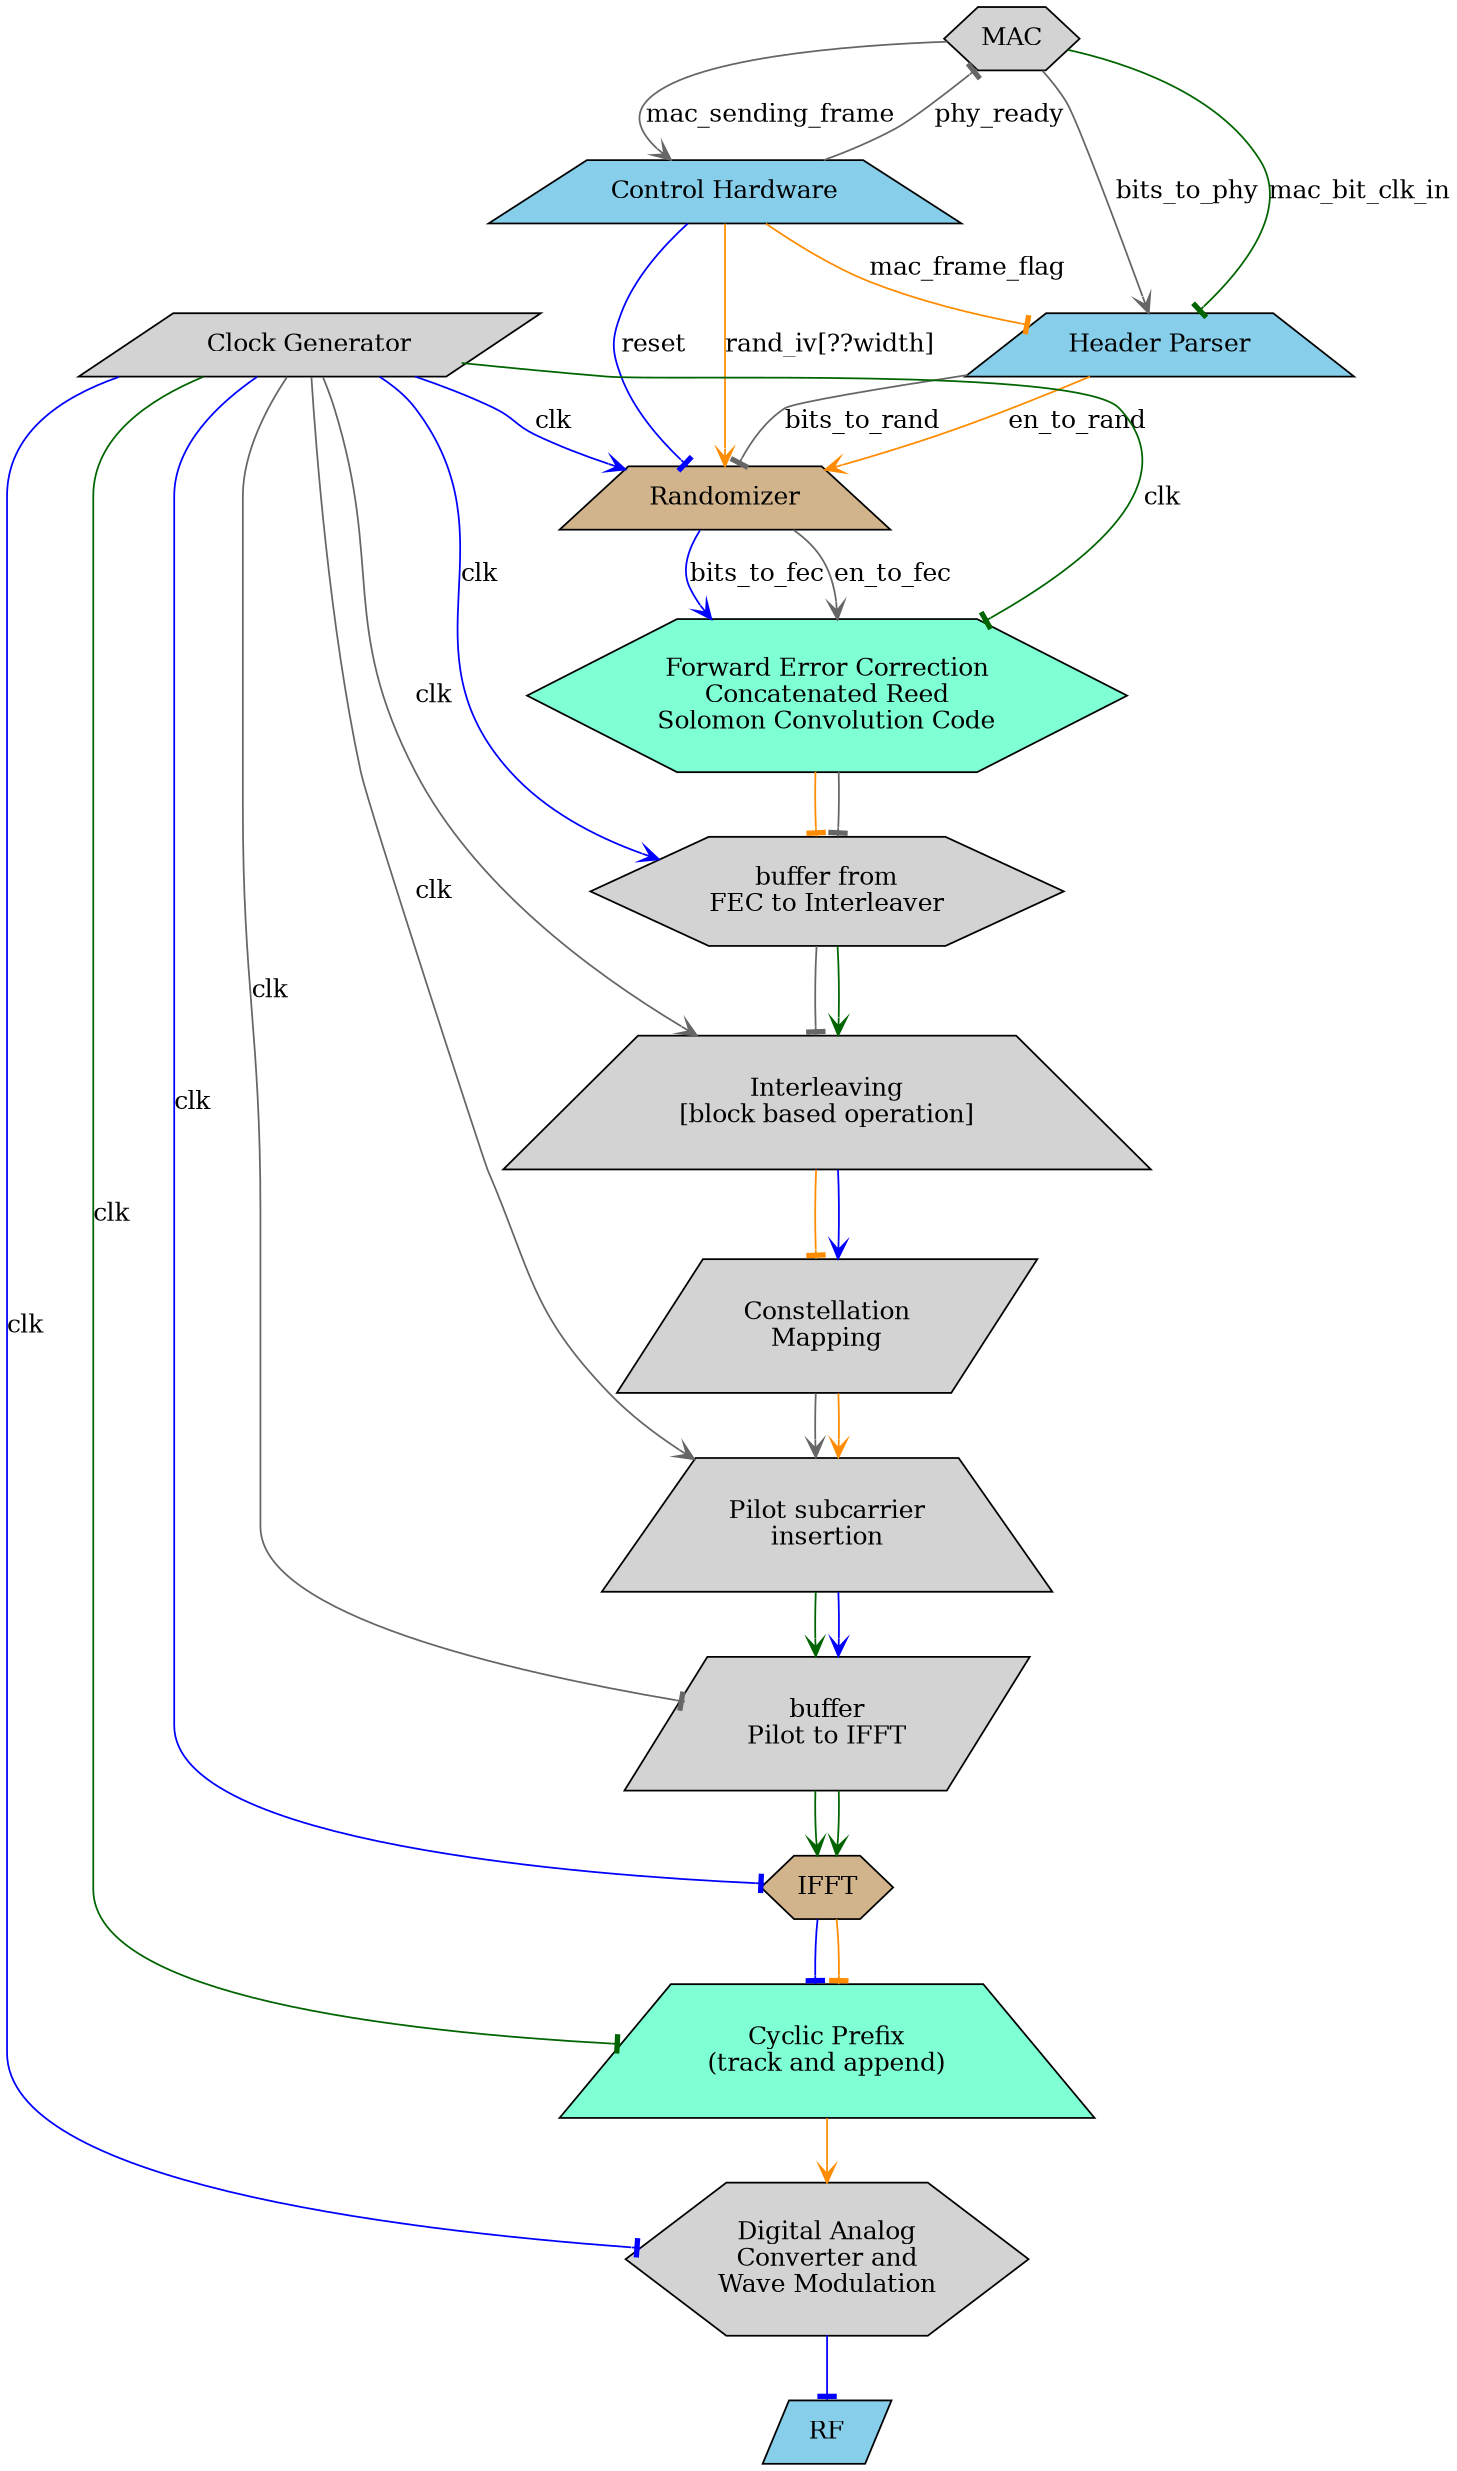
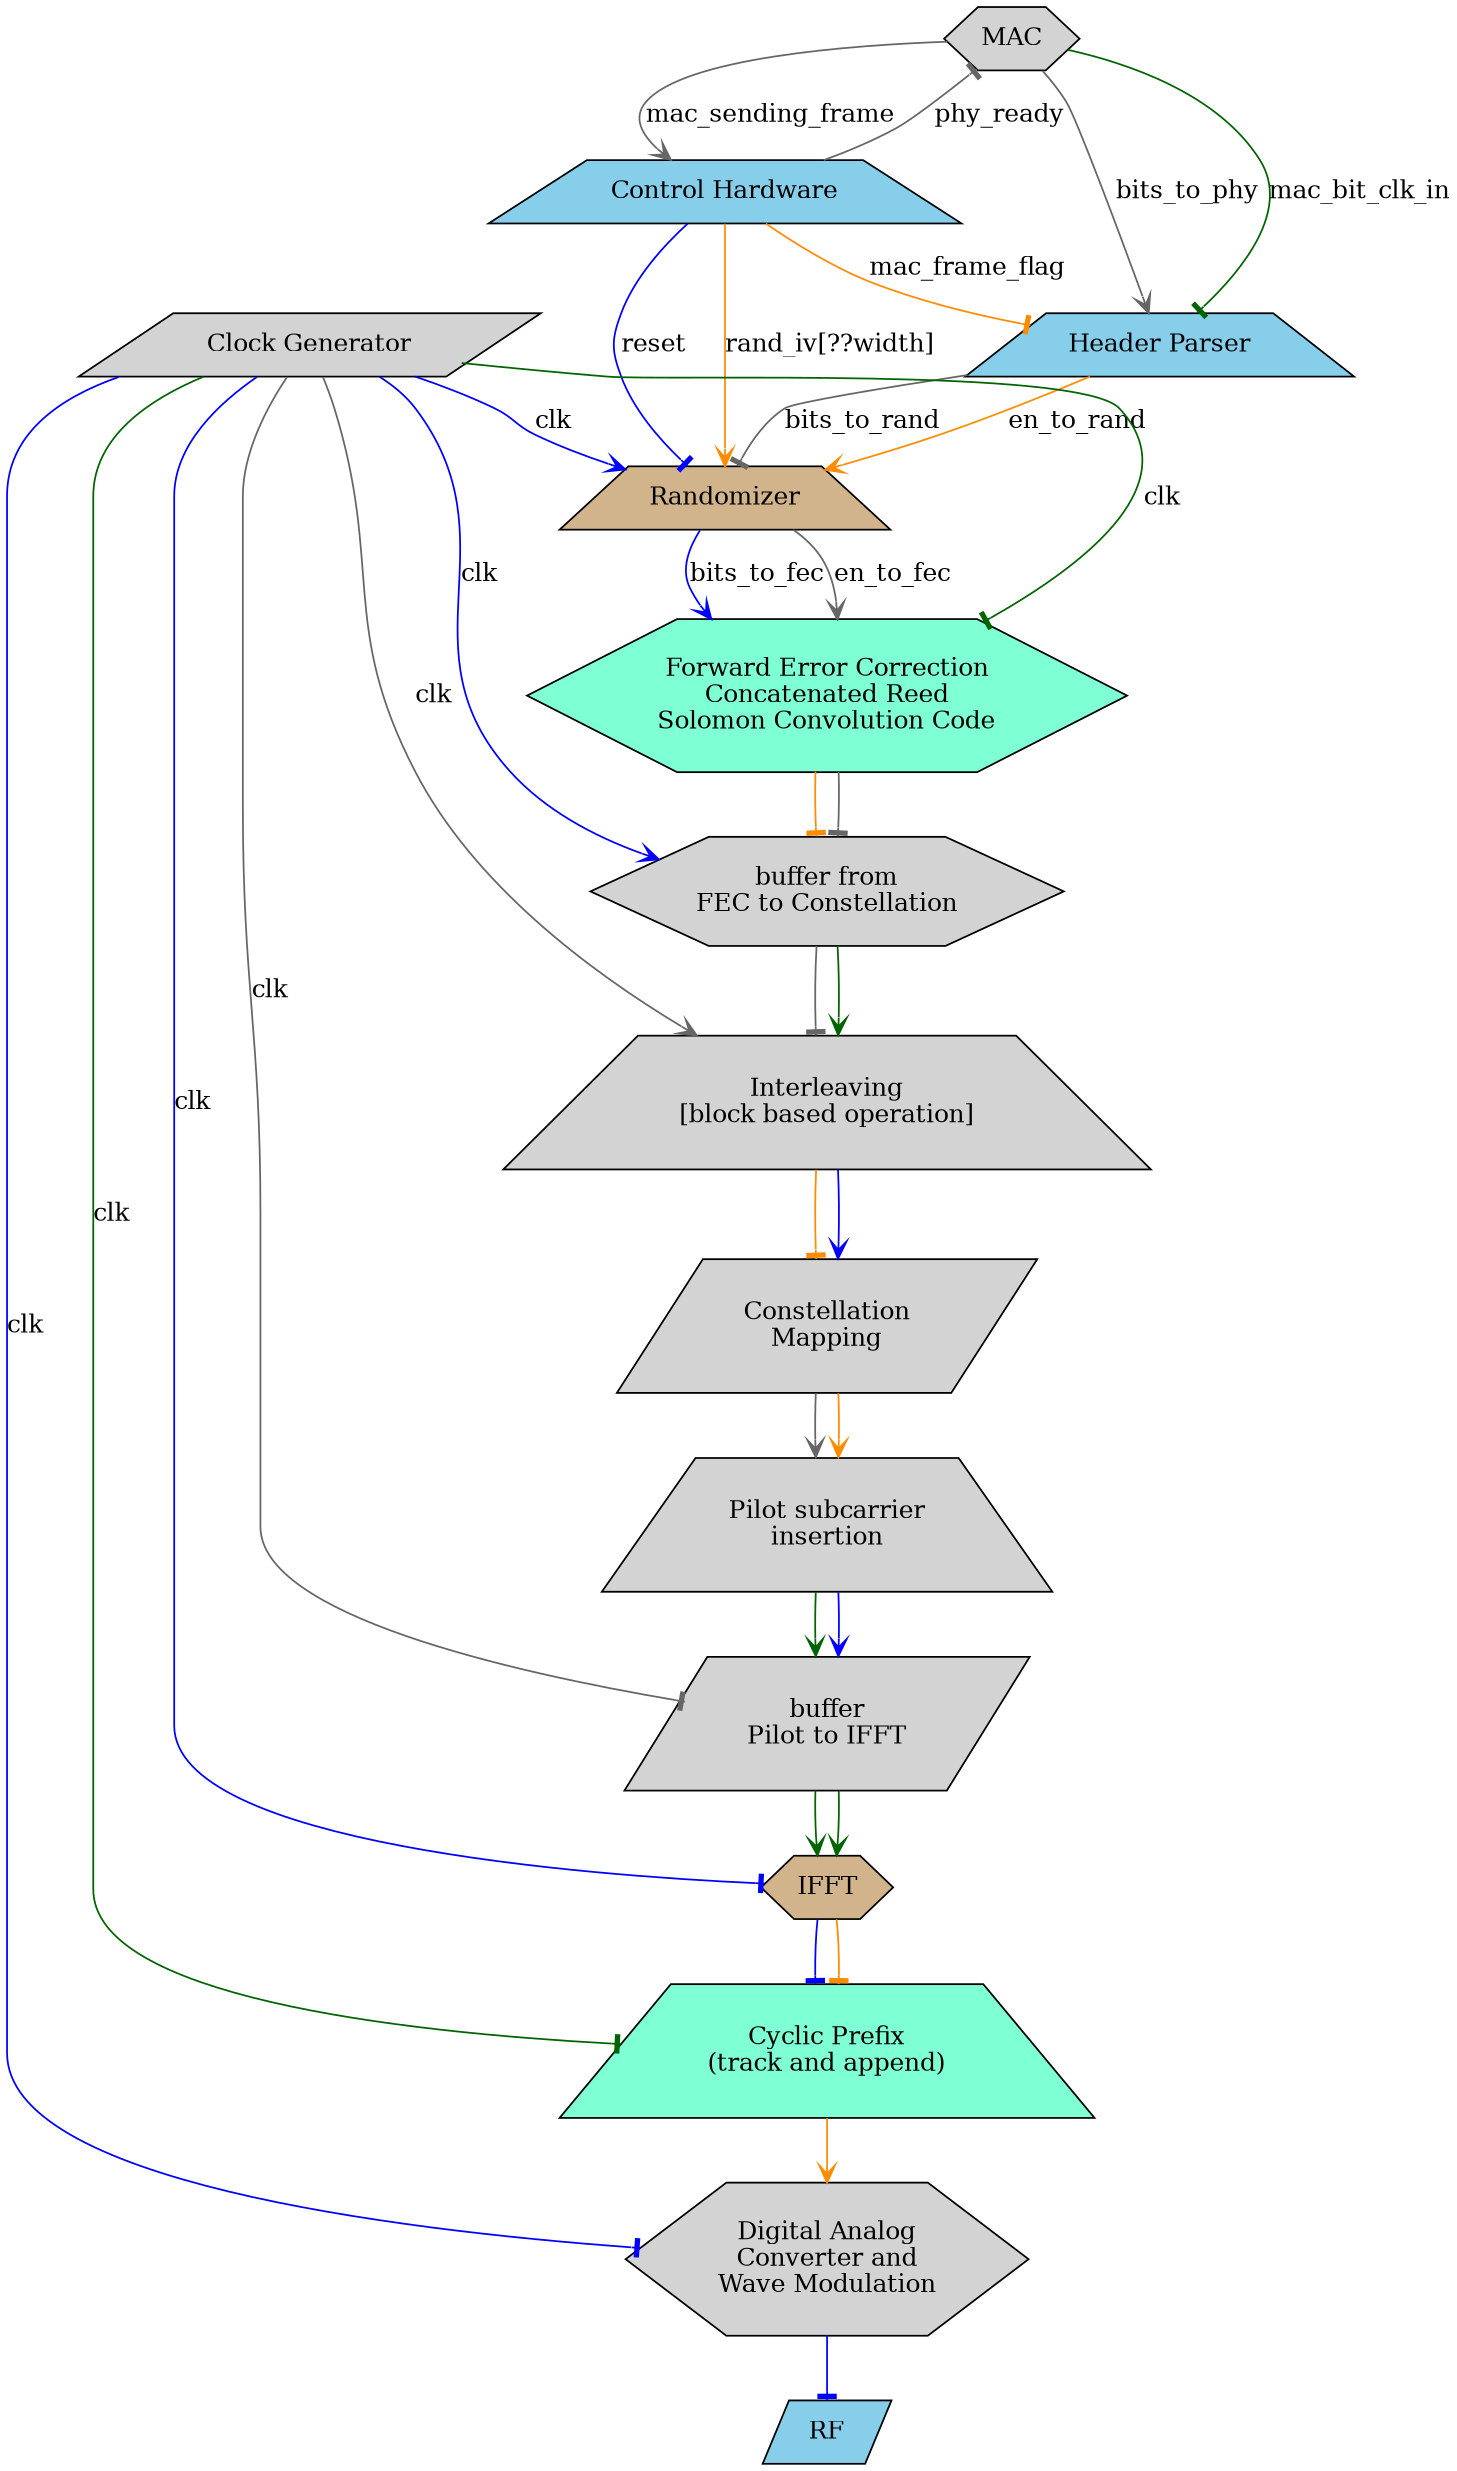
node "buffer from FEC to Interleaver": label "buffer from FEC to Interleaver" -> "buffer from FEC to Constellation"
edge "Clock Generator" -> "Pilot subcarrier insertion": removed, label "clk"
